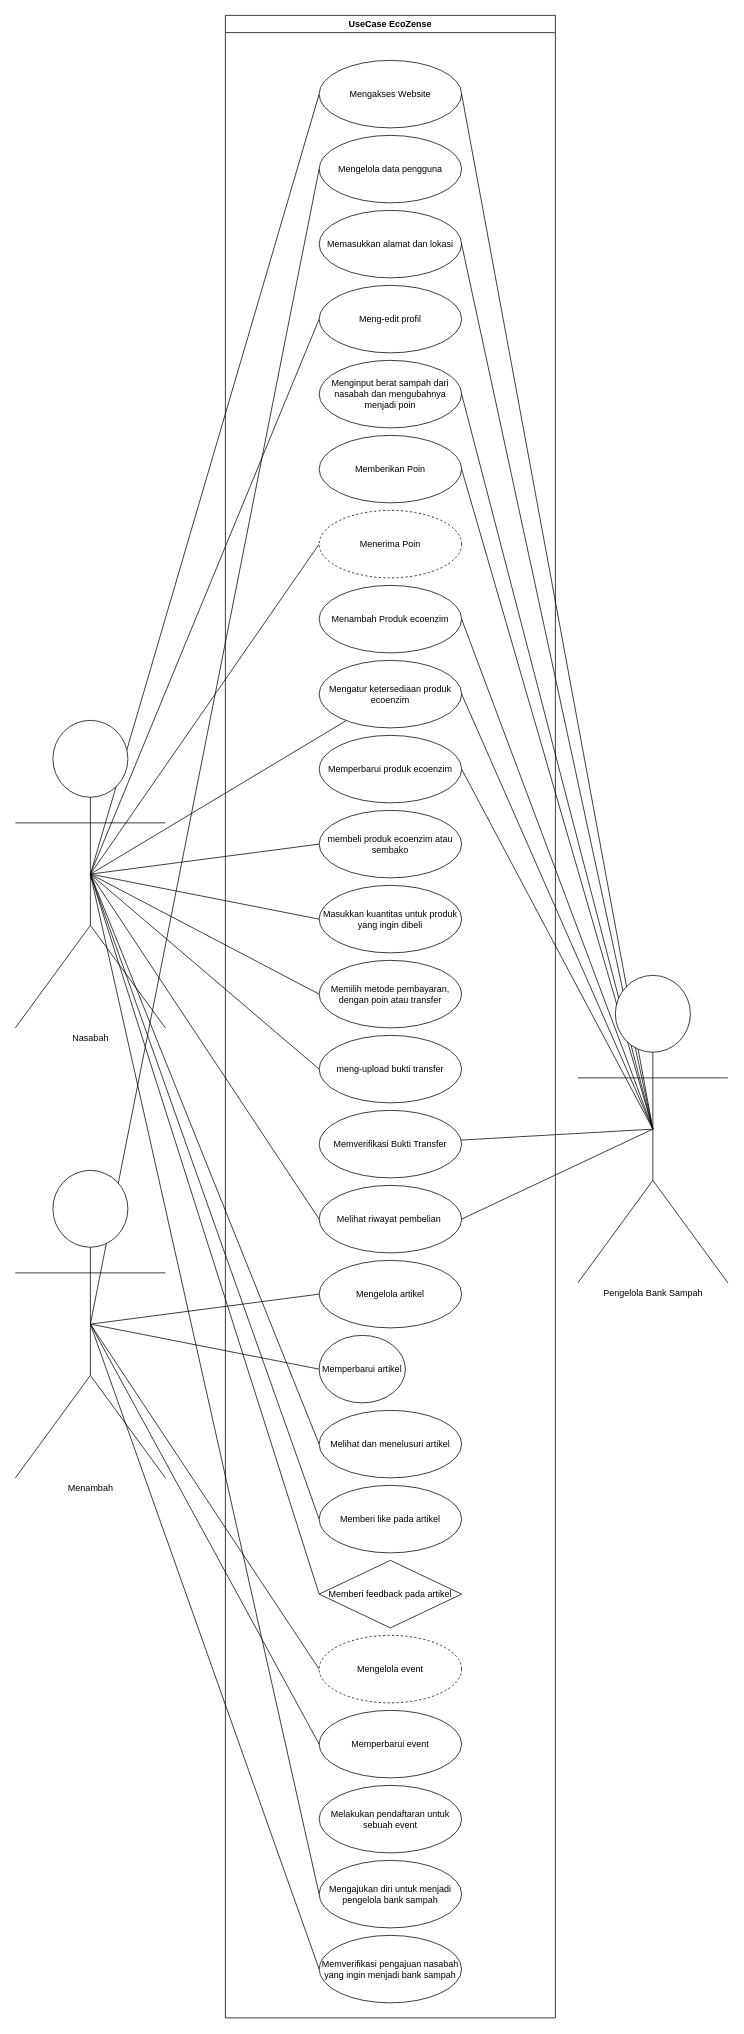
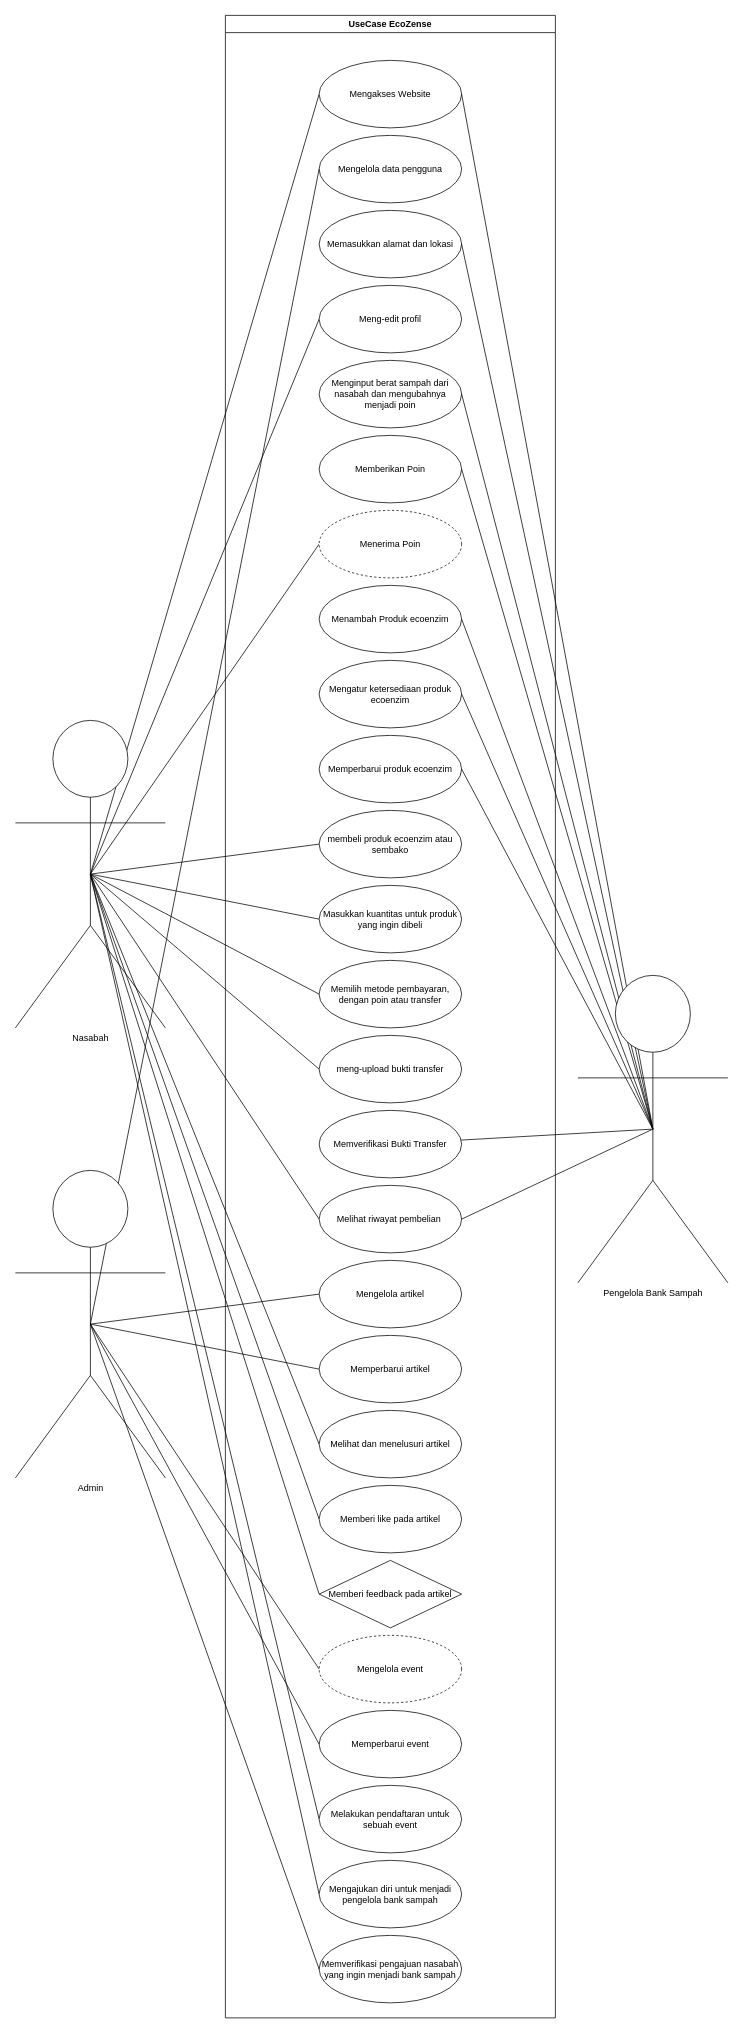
edge "Mengatur ketersediaan produk ecoenzim" -- "Nasabah": now "Melakukan pendaftaran untuk sebuah event" -- "Nasabah"
node "Memperbarui artikel": size 86x68 -> 143x68
node "Menambah": label "Menambah" -> "Admin"
